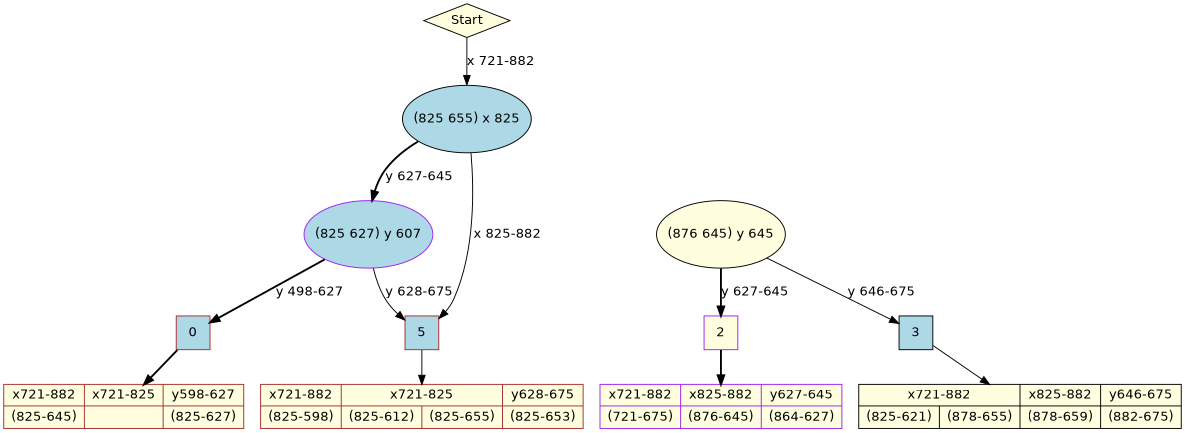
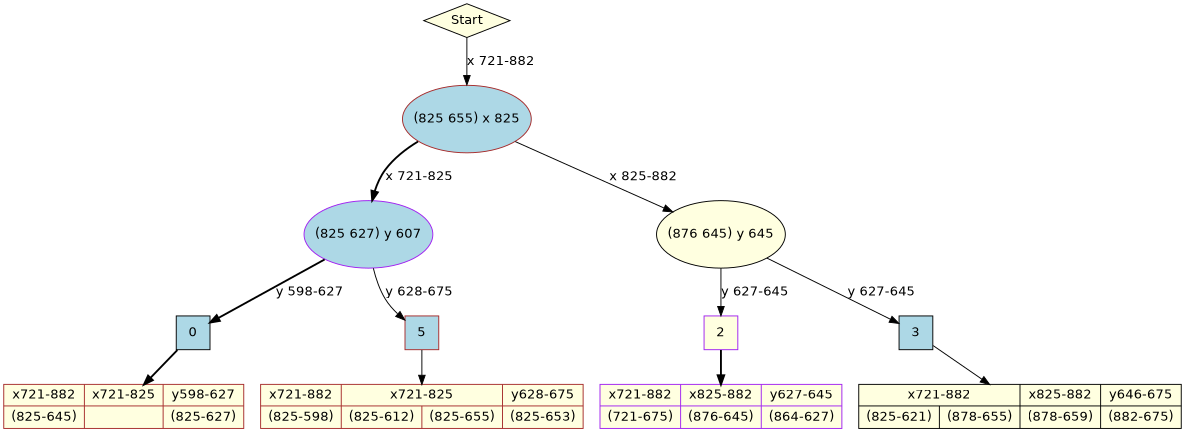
node "(825 655) x 825": color black -> brown
edge "(825 655) x 825" -> "(825 627) y 607": label "y 627-645" -> "x 721-825"
edge "(825 655) x 825" -> "5": now "(825 655) x 825" -> "(876 645) y 645"
edge "(876 645) y 645" -> "2": style bold -> solid
edge "(825 627) y 607" -> "0": label "y 498-627" -> "y 598-627"
edge "(876 645) y 645" -> "3": label "y 646-675" -> "y 627-645"
node "0": color brown -> black
